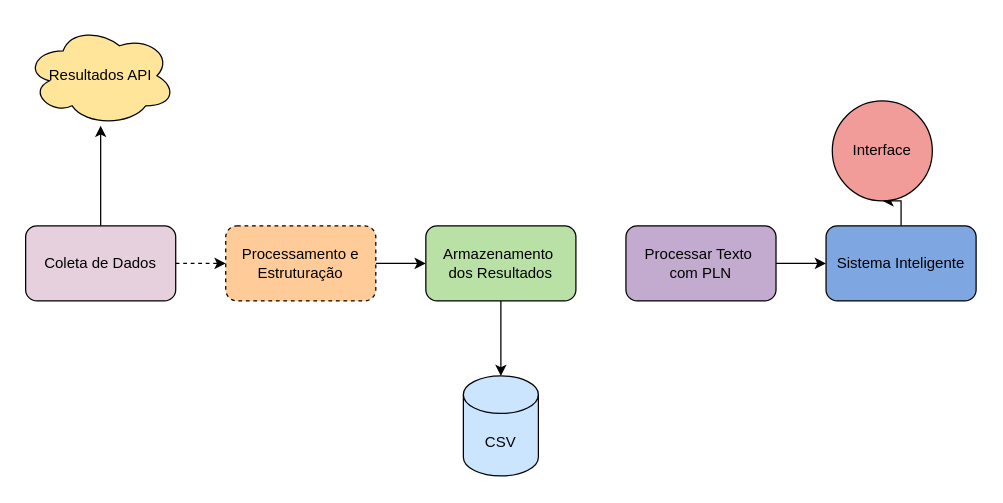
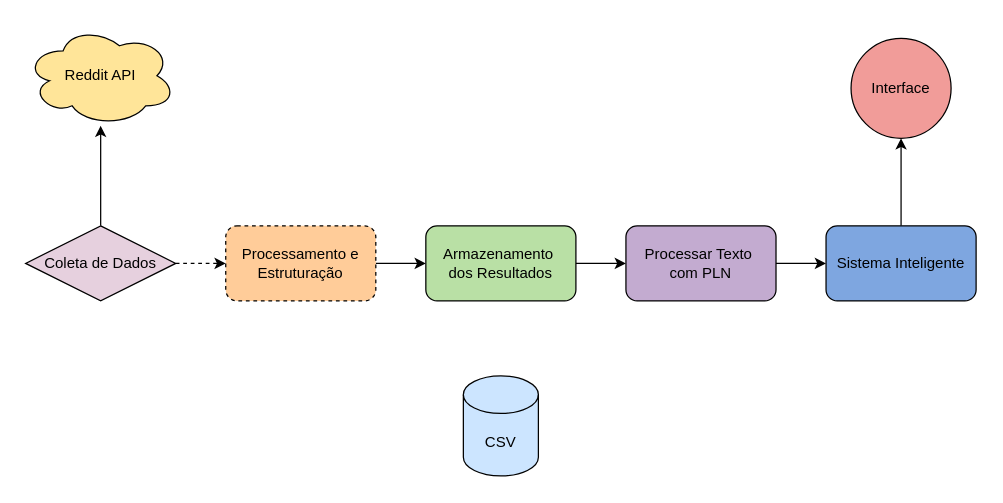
node "Resultados API": label "Resultados API" -> "Reddit API"
node "Interface": moved (882, 151) -> (901, 88)
node "Coleta de Dados": shape rounded rectangle -> diamond
edge "Armazenamento dos Resultados" -> "Processar Texto com PLN": added
edge "Armazenamento dos Resultados" -> "CSV": removed
